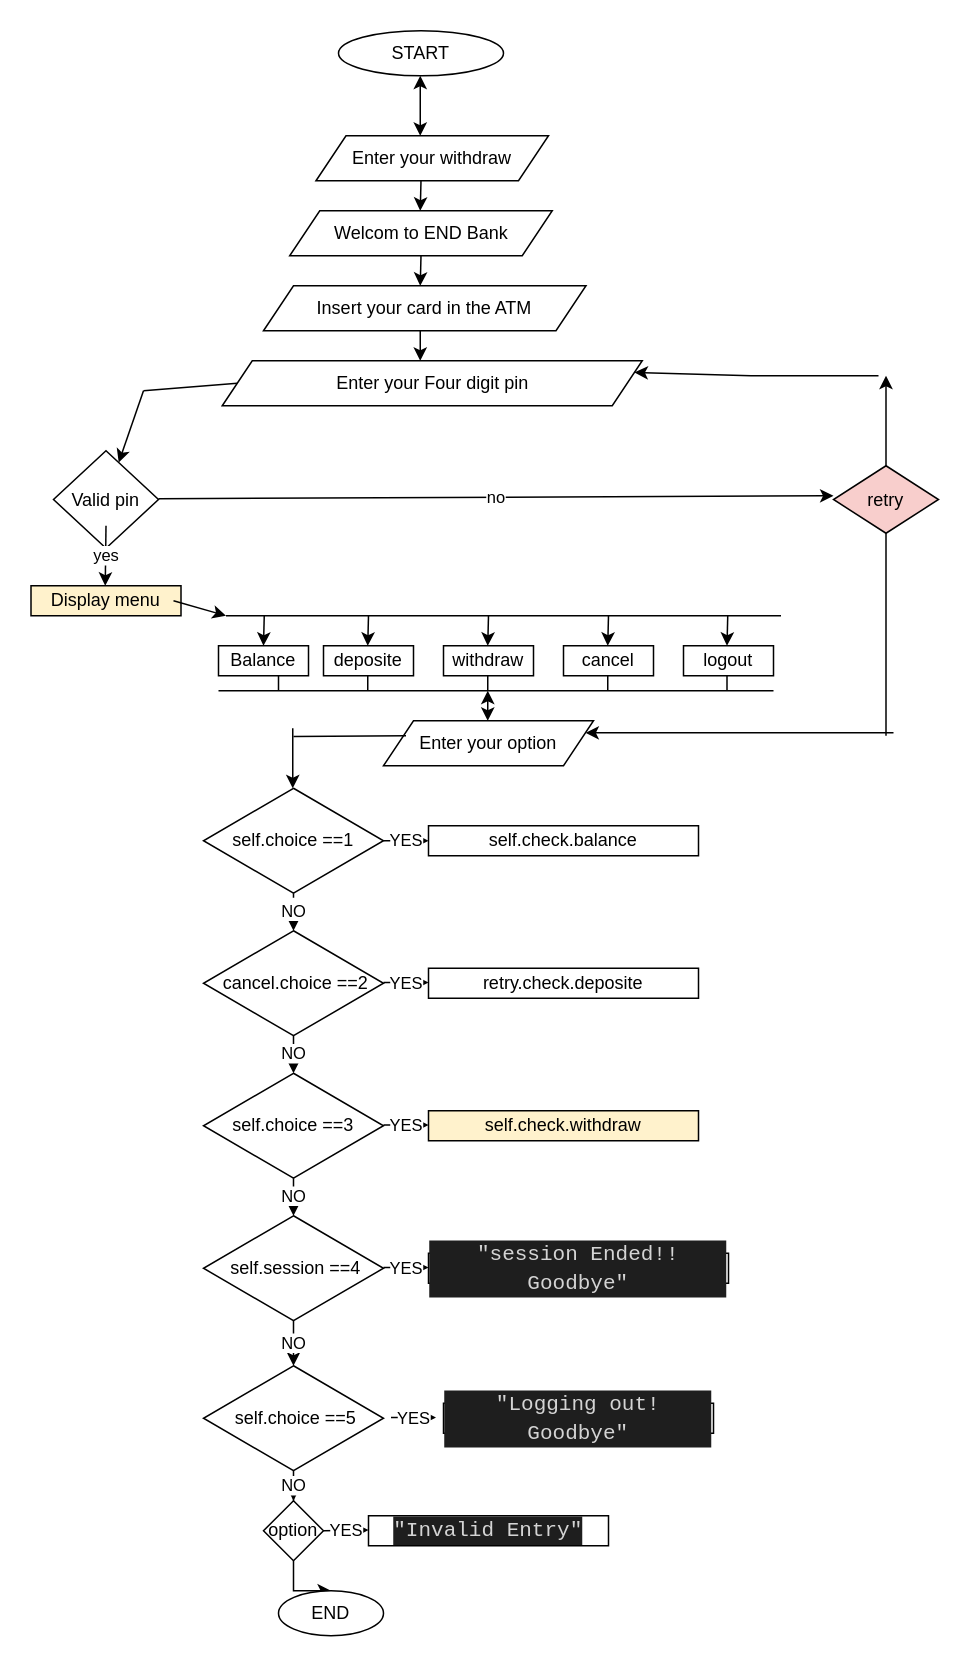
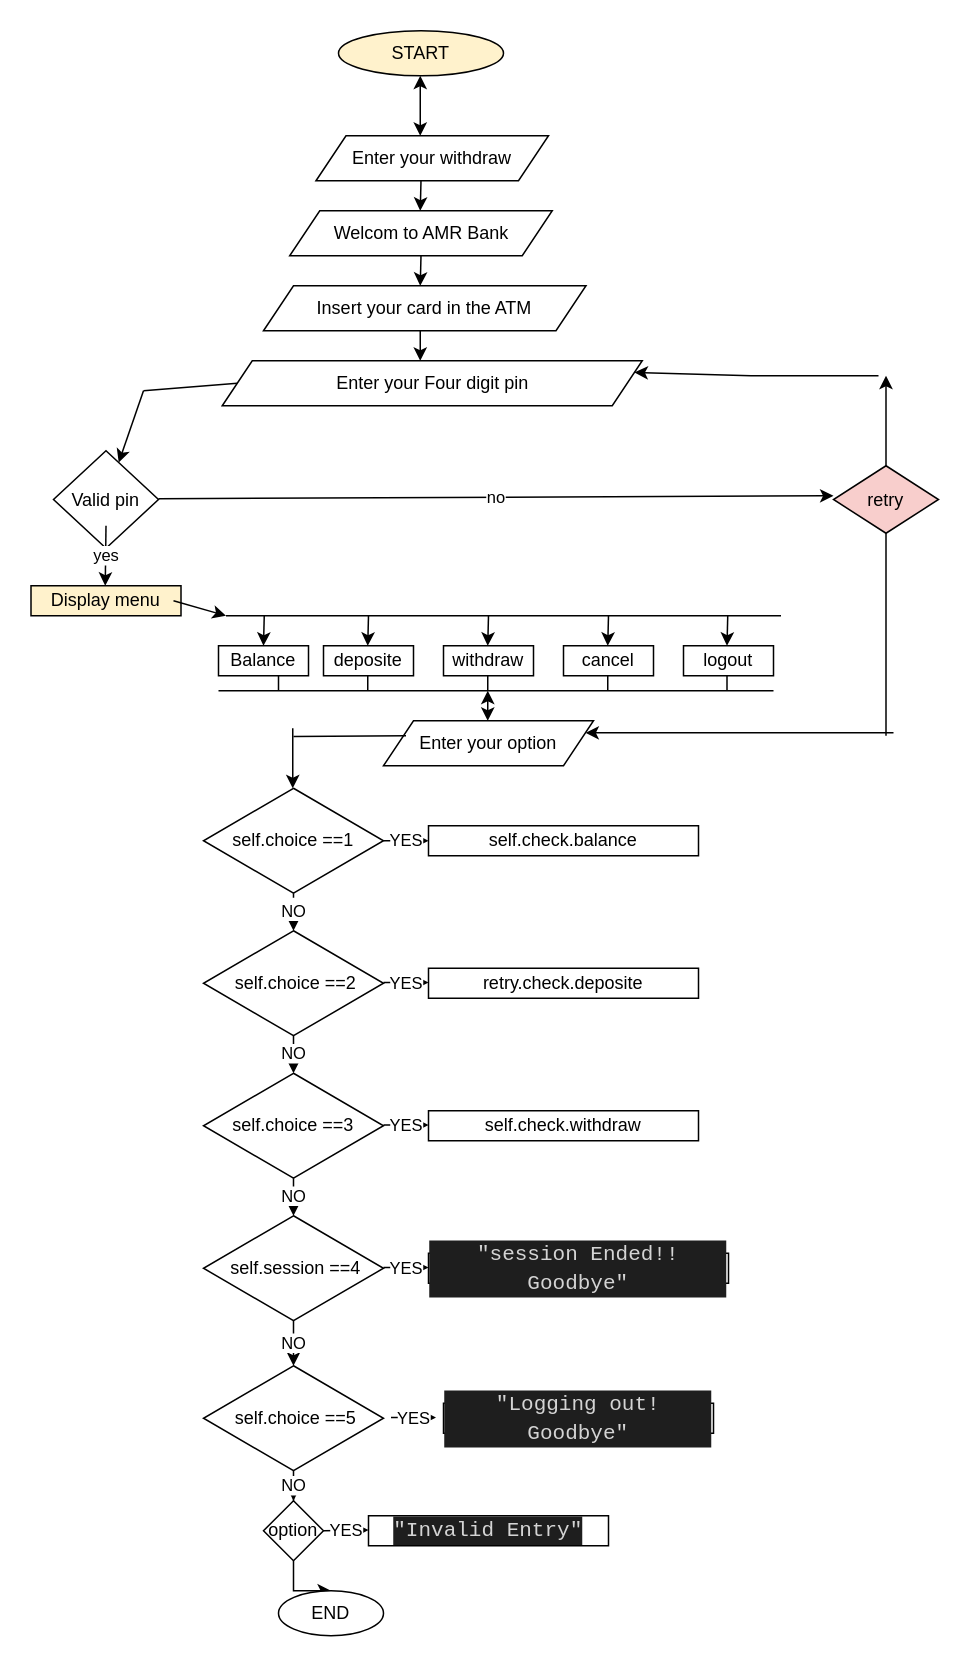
node "START": fillcolor #ffffff -> #fff2cc
node "Welcom to END Bank": label "Welcom to END Bank" -> "Welcom to AMR Bank"
node "cancel.choice ==2": label "cancel.choice ==2" -> "self.choice ==2"
node "self.check.withdraw": fillcolor #fff2cc -> #ffffff
